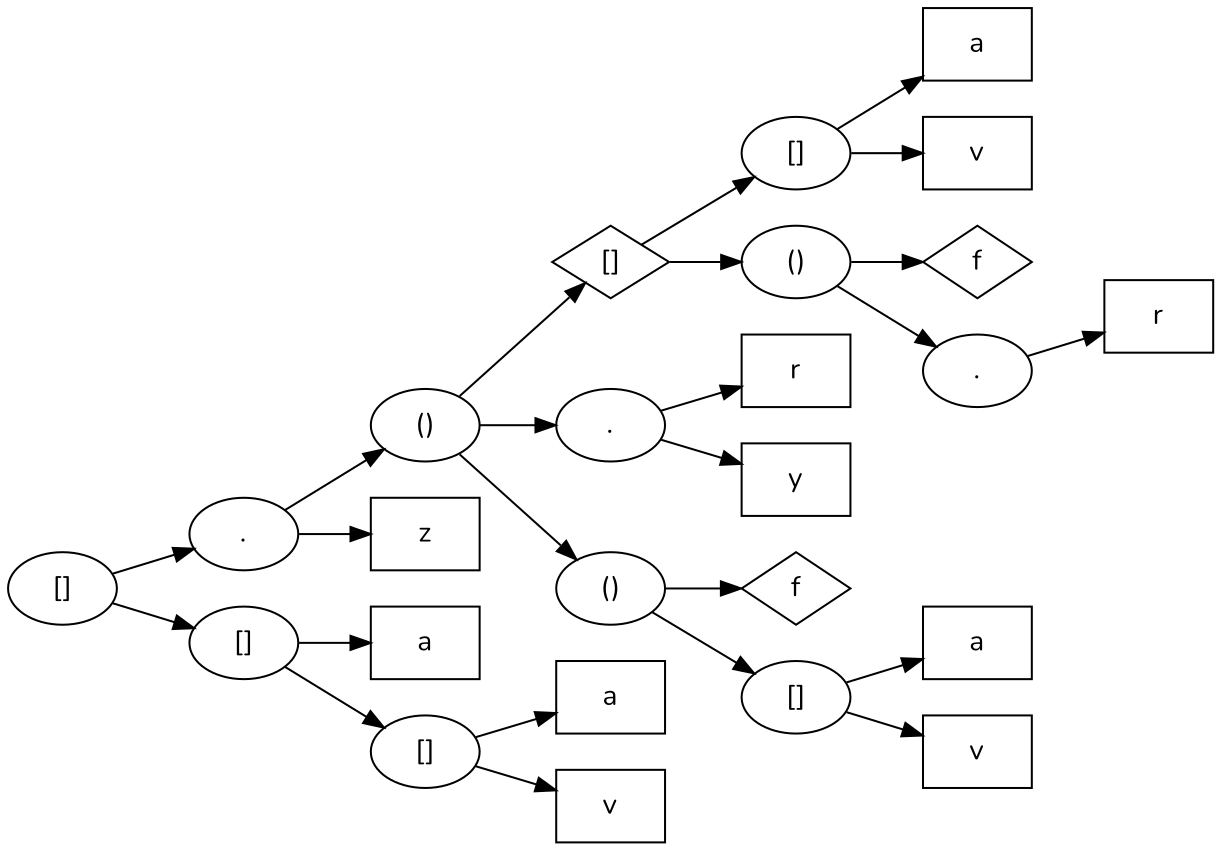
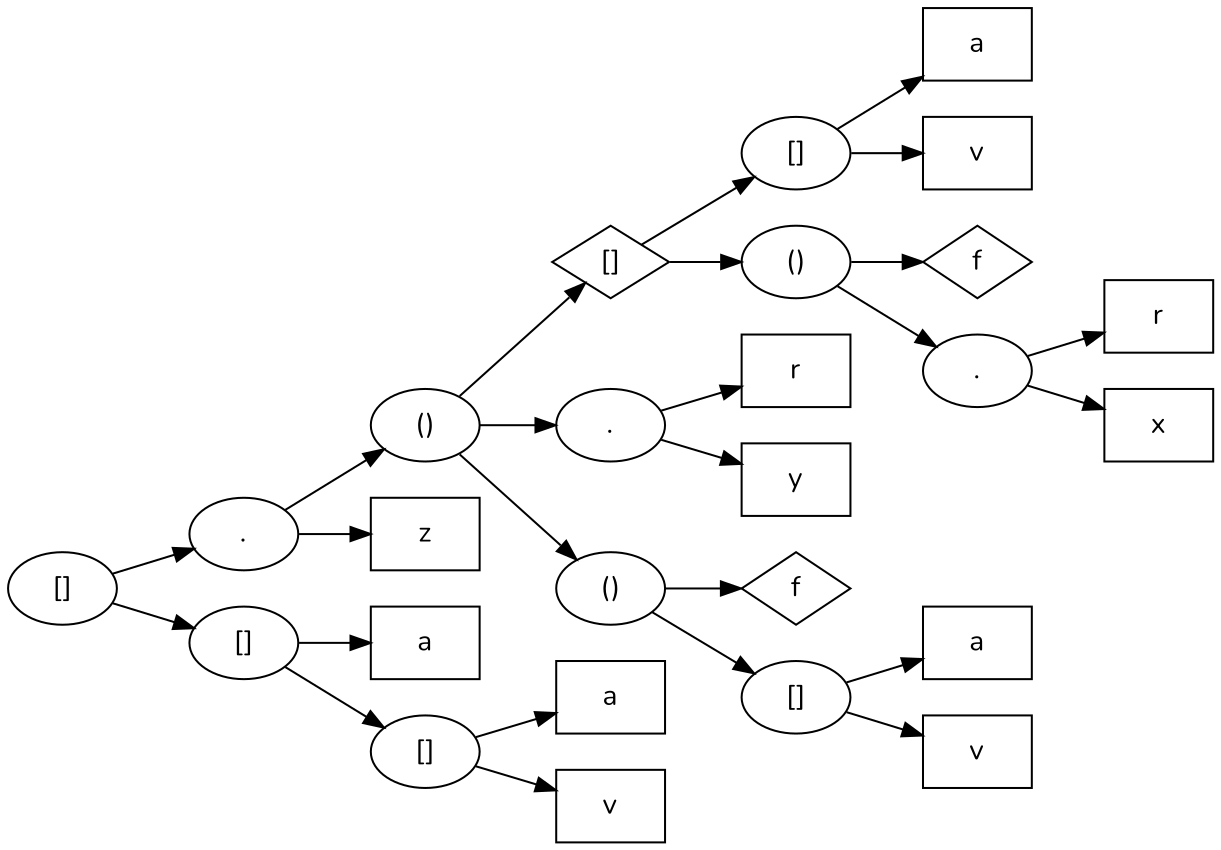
node "x": added
